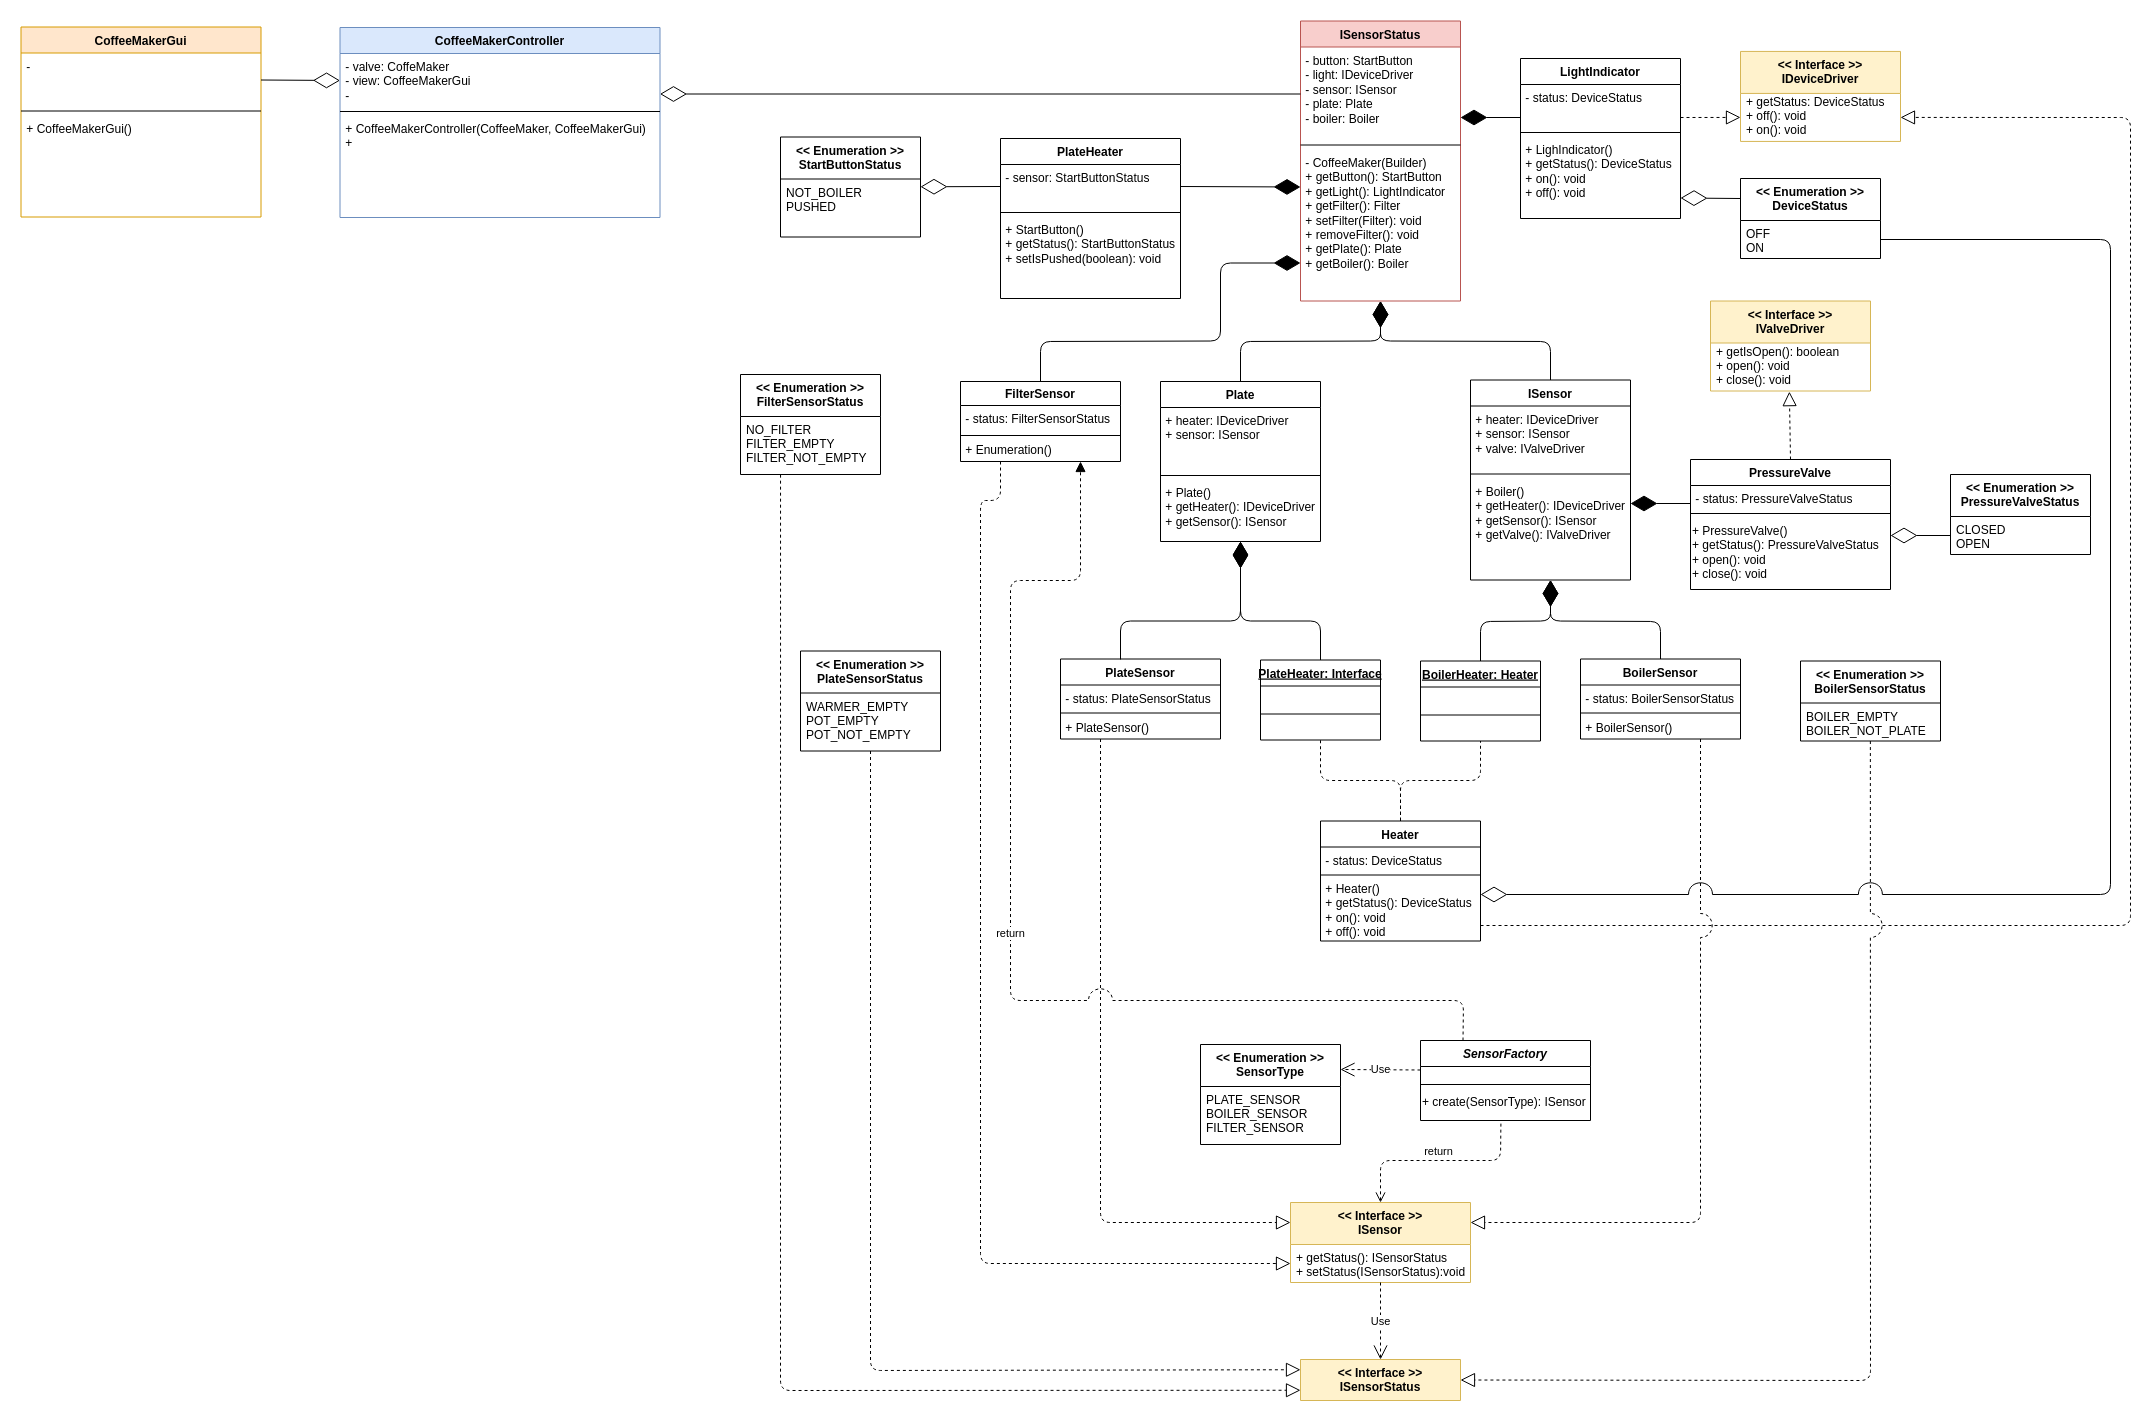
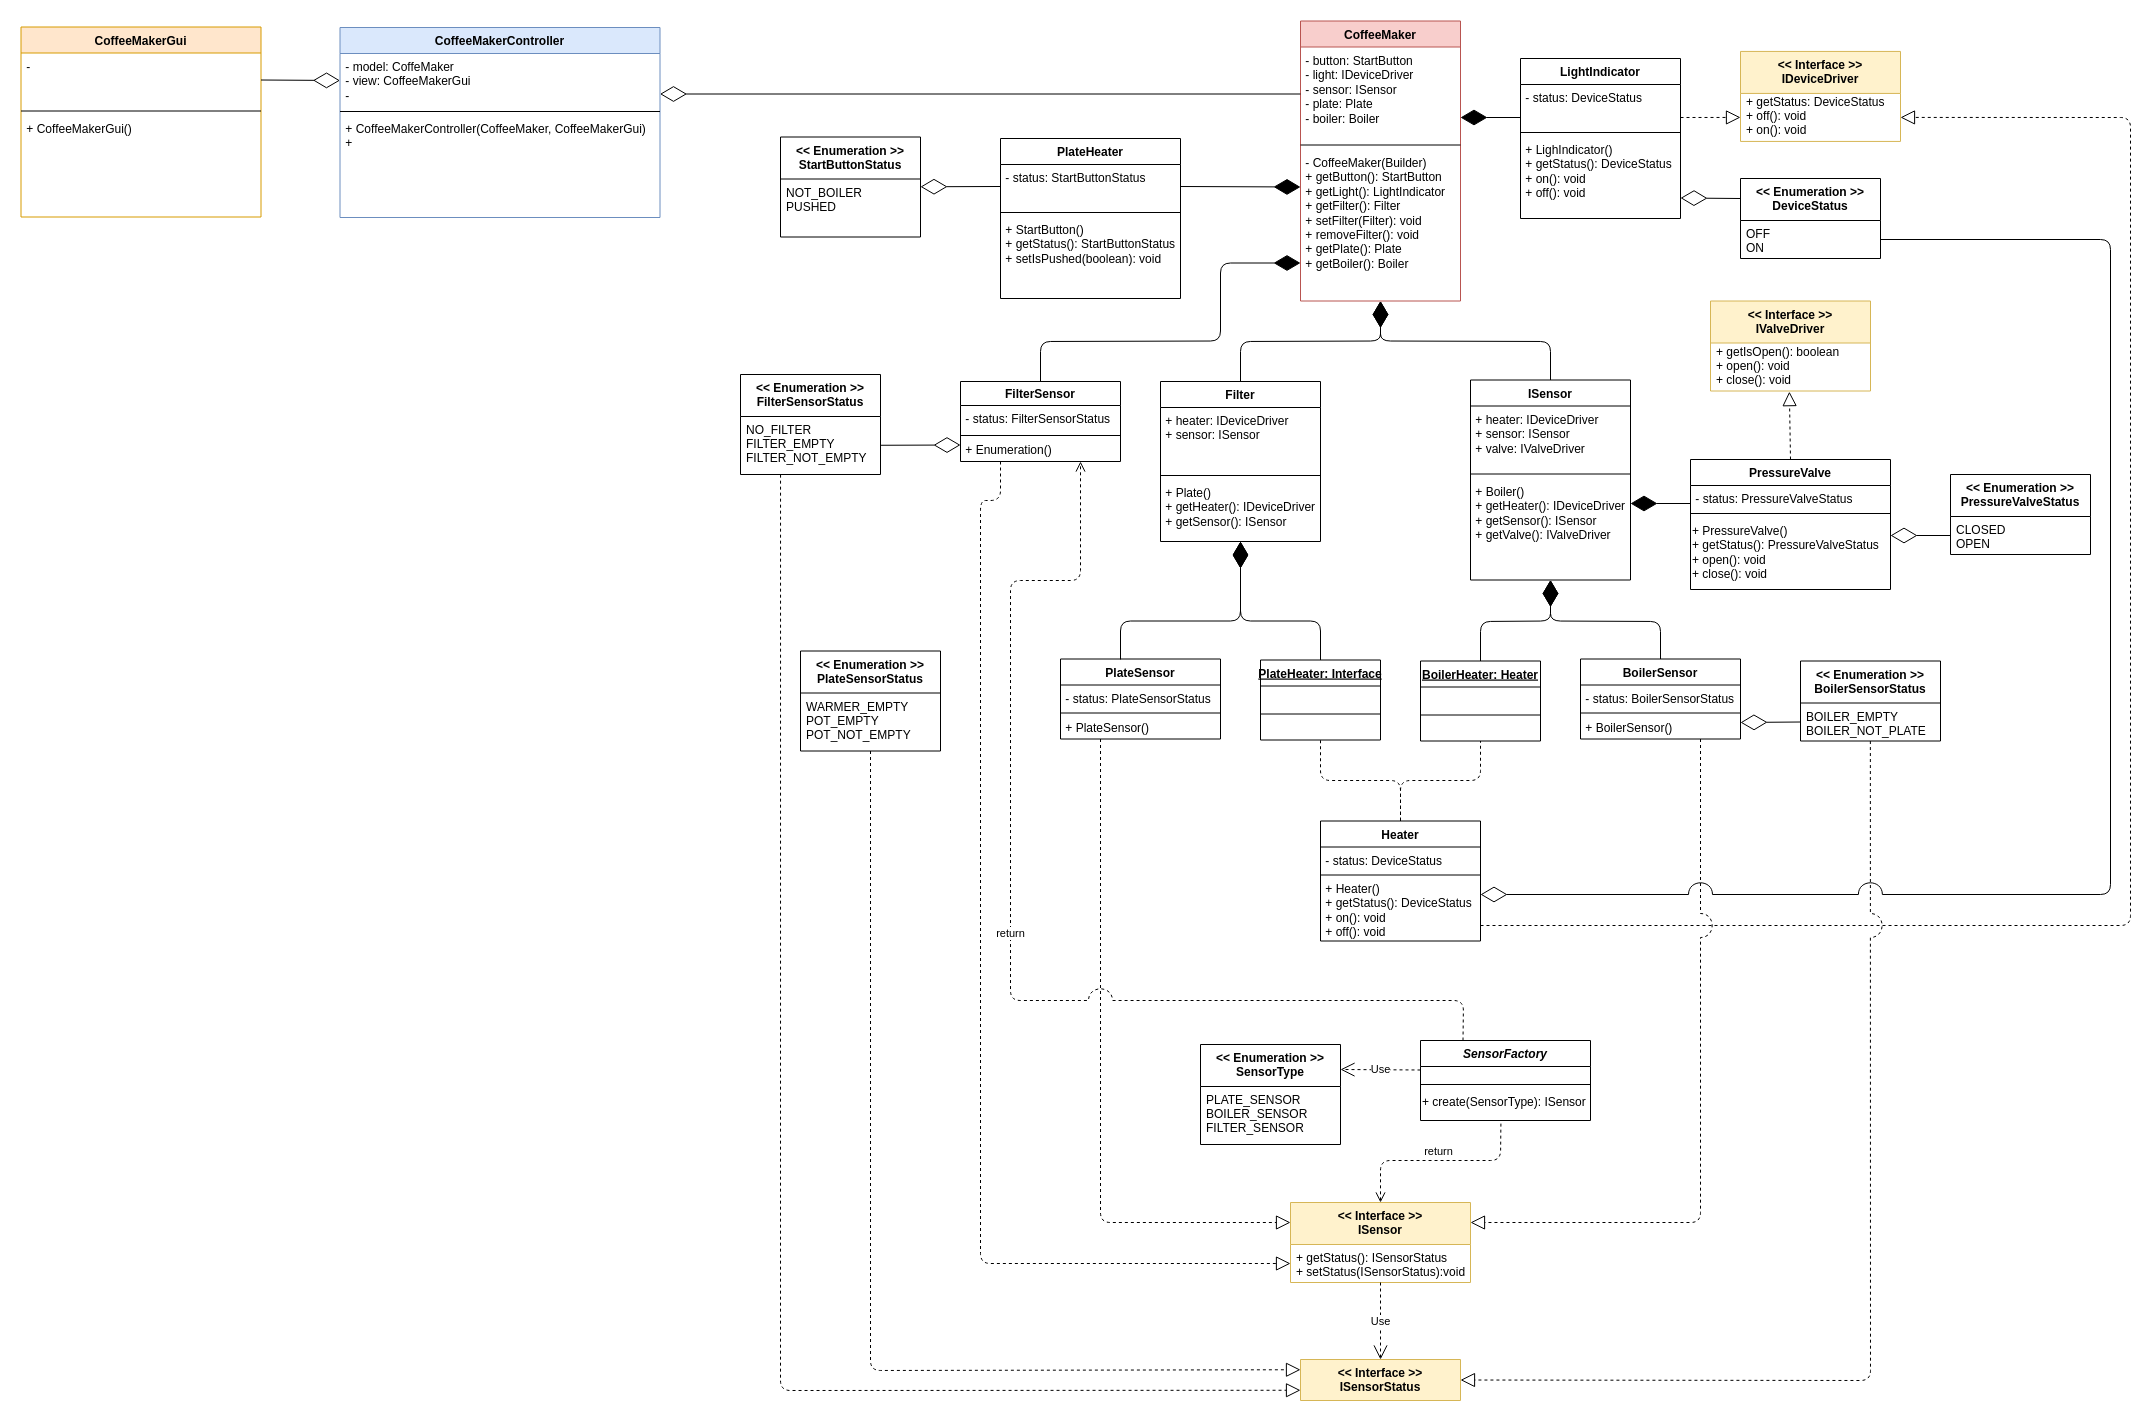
node "ISensorStatus": label "ISensorStatus" -> "CoffeeMaker"
node "- valve: CoffeMaker - view: CoffeeMakerGui -": label "- valve: CoffeMaker - view: CoffeeMakerGui -" -> "- model: CoffeMaker - view: CoffeeMakerGui -"
node "- sensor: StartButtonStatus": label "- sensor: StartButtonStatus" -> "- status: StartButtonStatus"
node "Plate": label "Plate" -> "Filter"
edge "NO_FILTER FILTER_EMPTY FILTER_NOT_EMPTY" -> "+ Enumeration()": added
edge "SensorFactory" -> "+ Enumeration()": arrowhead block -> open
edge "BOILER_EMPTY BOILER_NOT_PLATE" -> "+ BoilerSensor()": added
